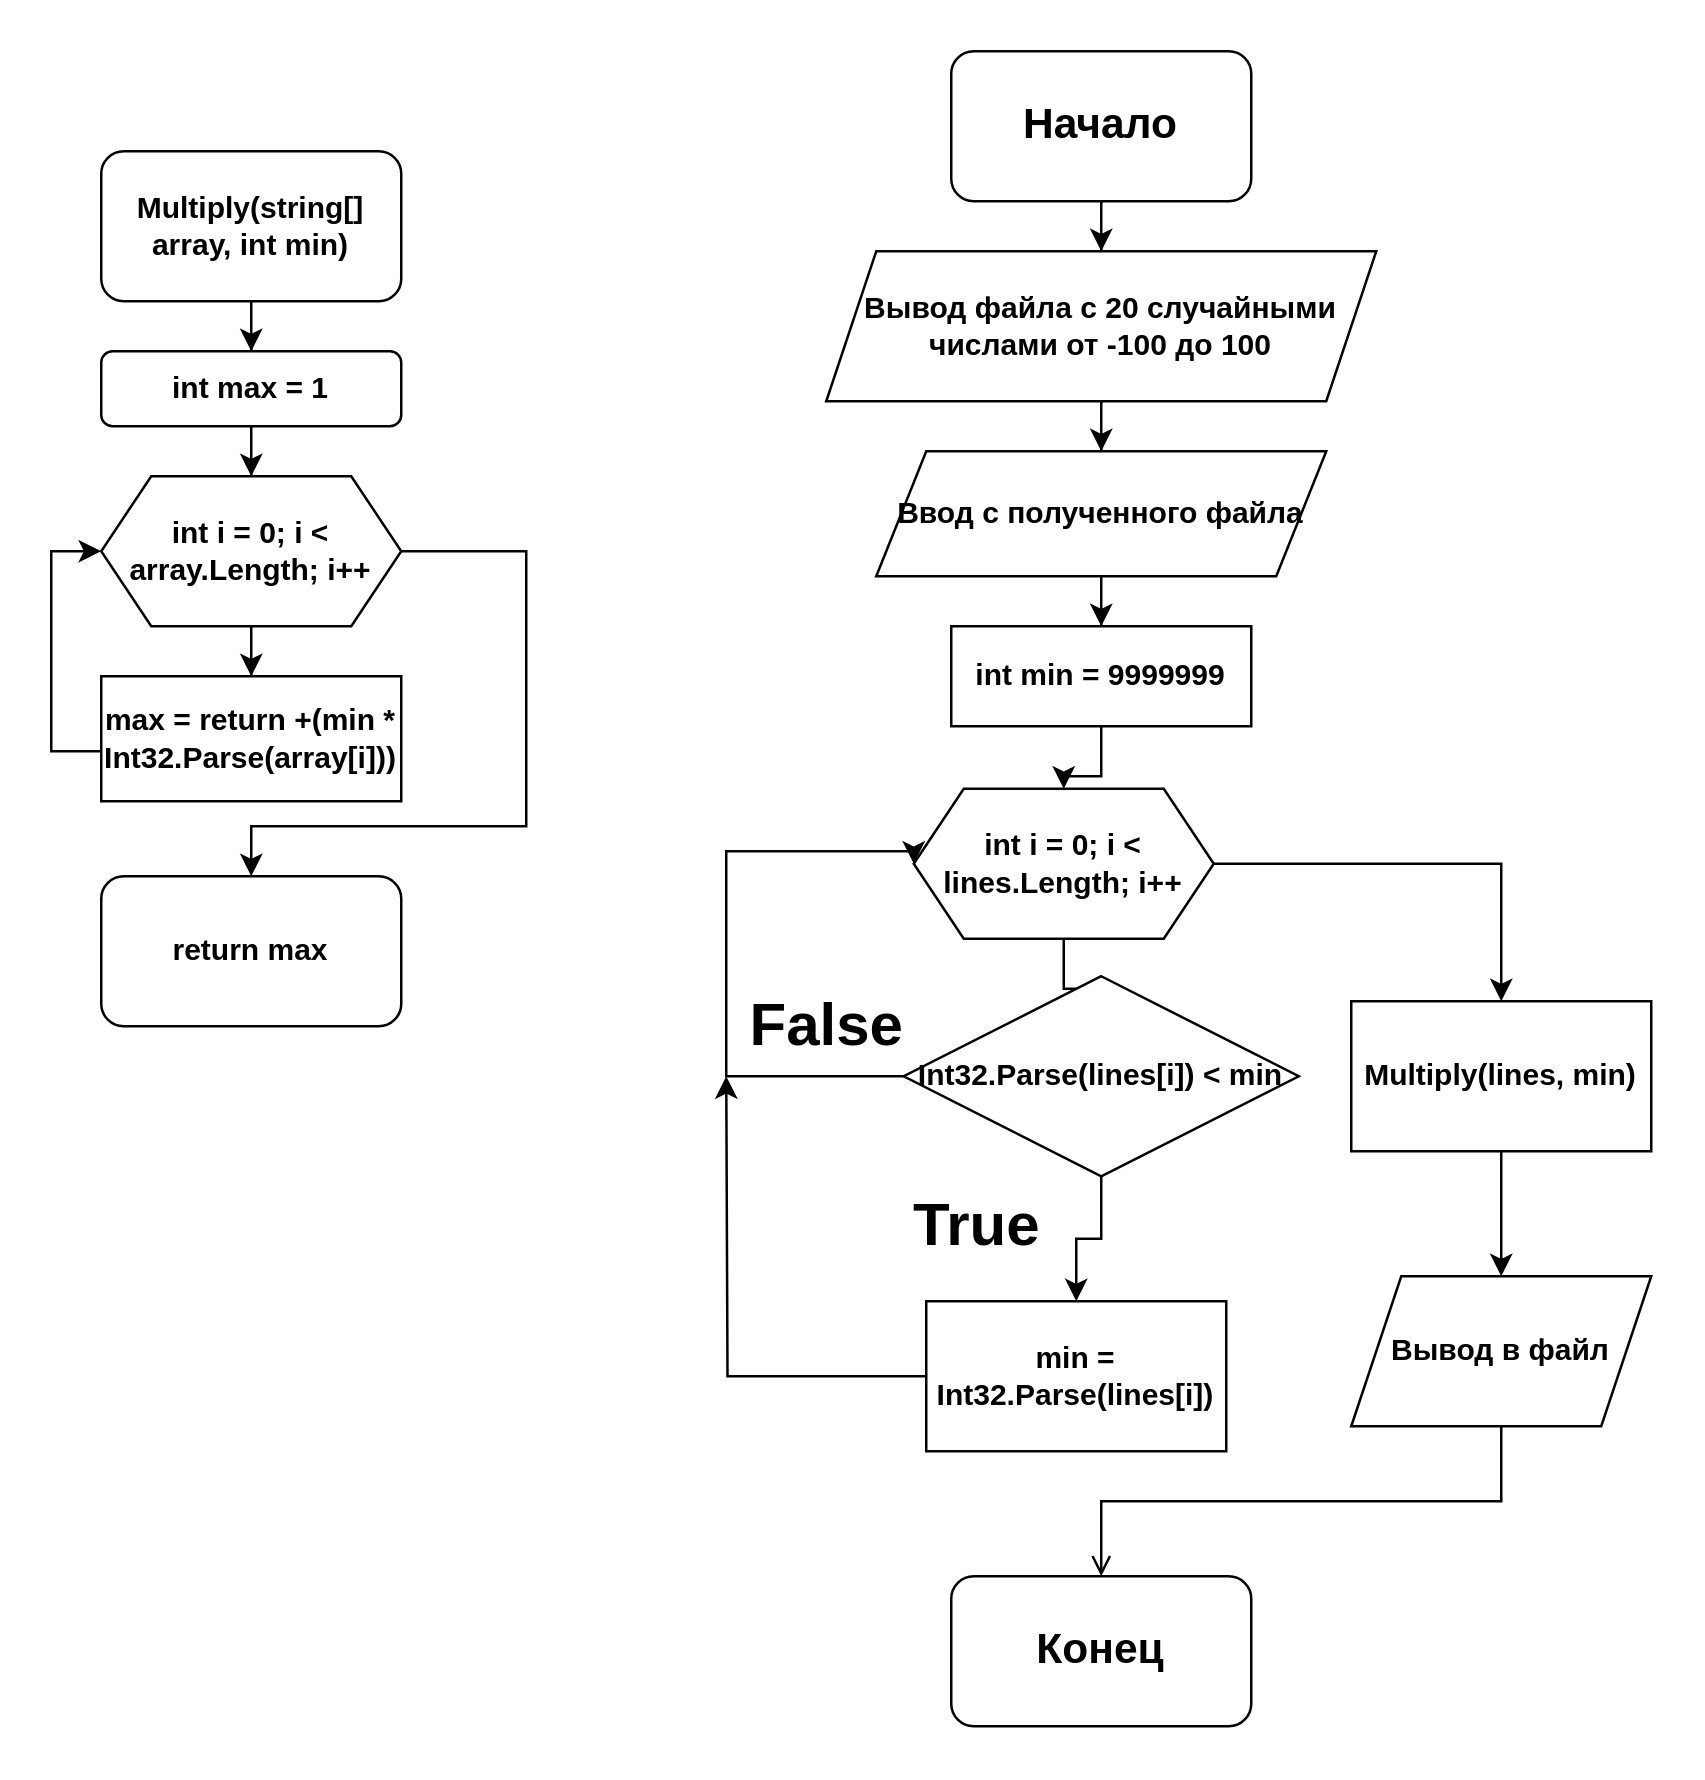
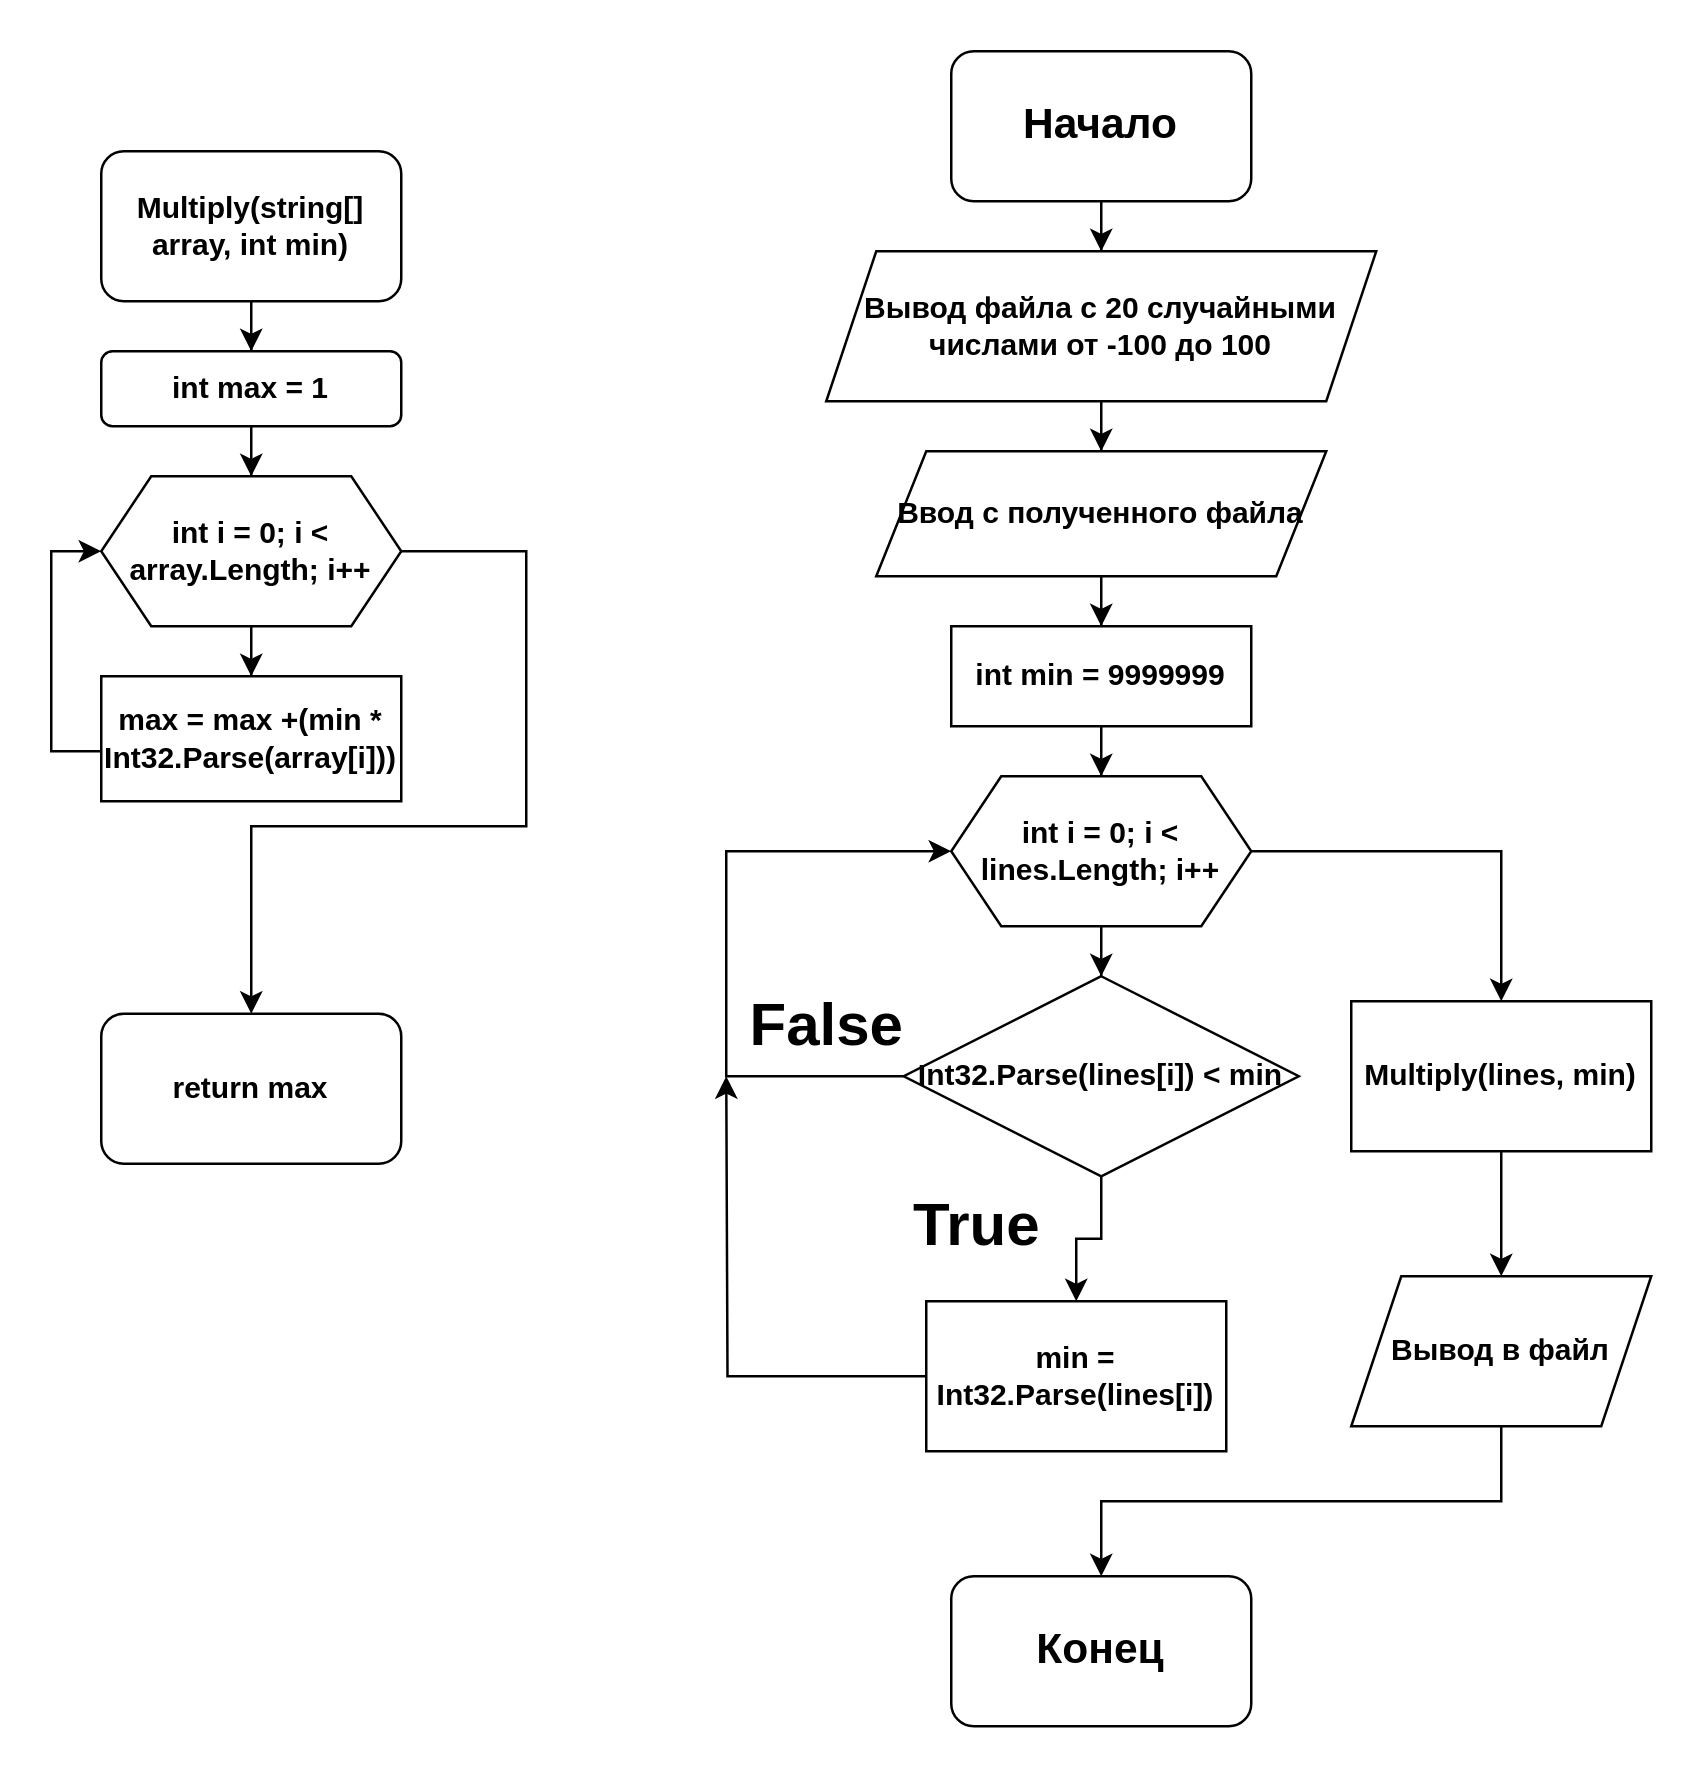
node "max = return +(min * Int32.Parse(array[i]))": label "max = return +(min * Int32.Parse(array[i]))" -> "max = max +(min * Int32.Parse(array[i]))"
node "int i = 0; i < lines.Length; i++": moved (1064, 864) -> (1101, 851)
node "return max": moved (251, 951) -> (251, 1089)
edge "Вывод в файл" -> "Конец": arrowhead open -> classic
